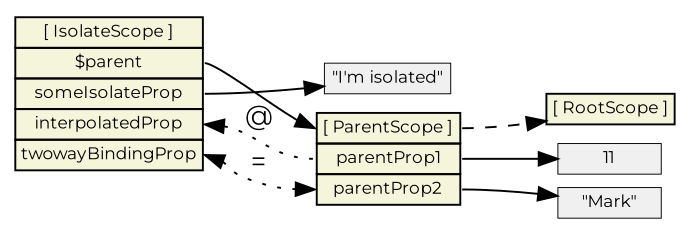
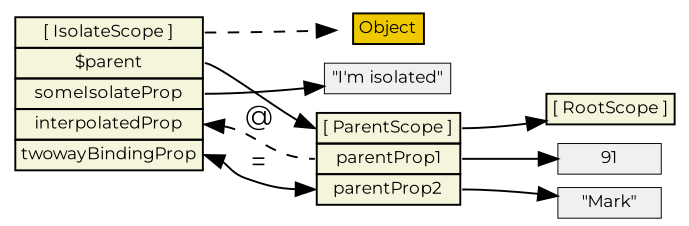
node "Object": added
edge "[ ParentScope ]" -> "[ RootScope ]": style dashed -> solid
edge "[ ParentScope ]" -> "[ IsolateScope ]": style dotted -> dashed
node "11": label "11" -> "91"
edge "[ IsolateScope ]" -- "[ ParentScope ]": style dotted -> solid
